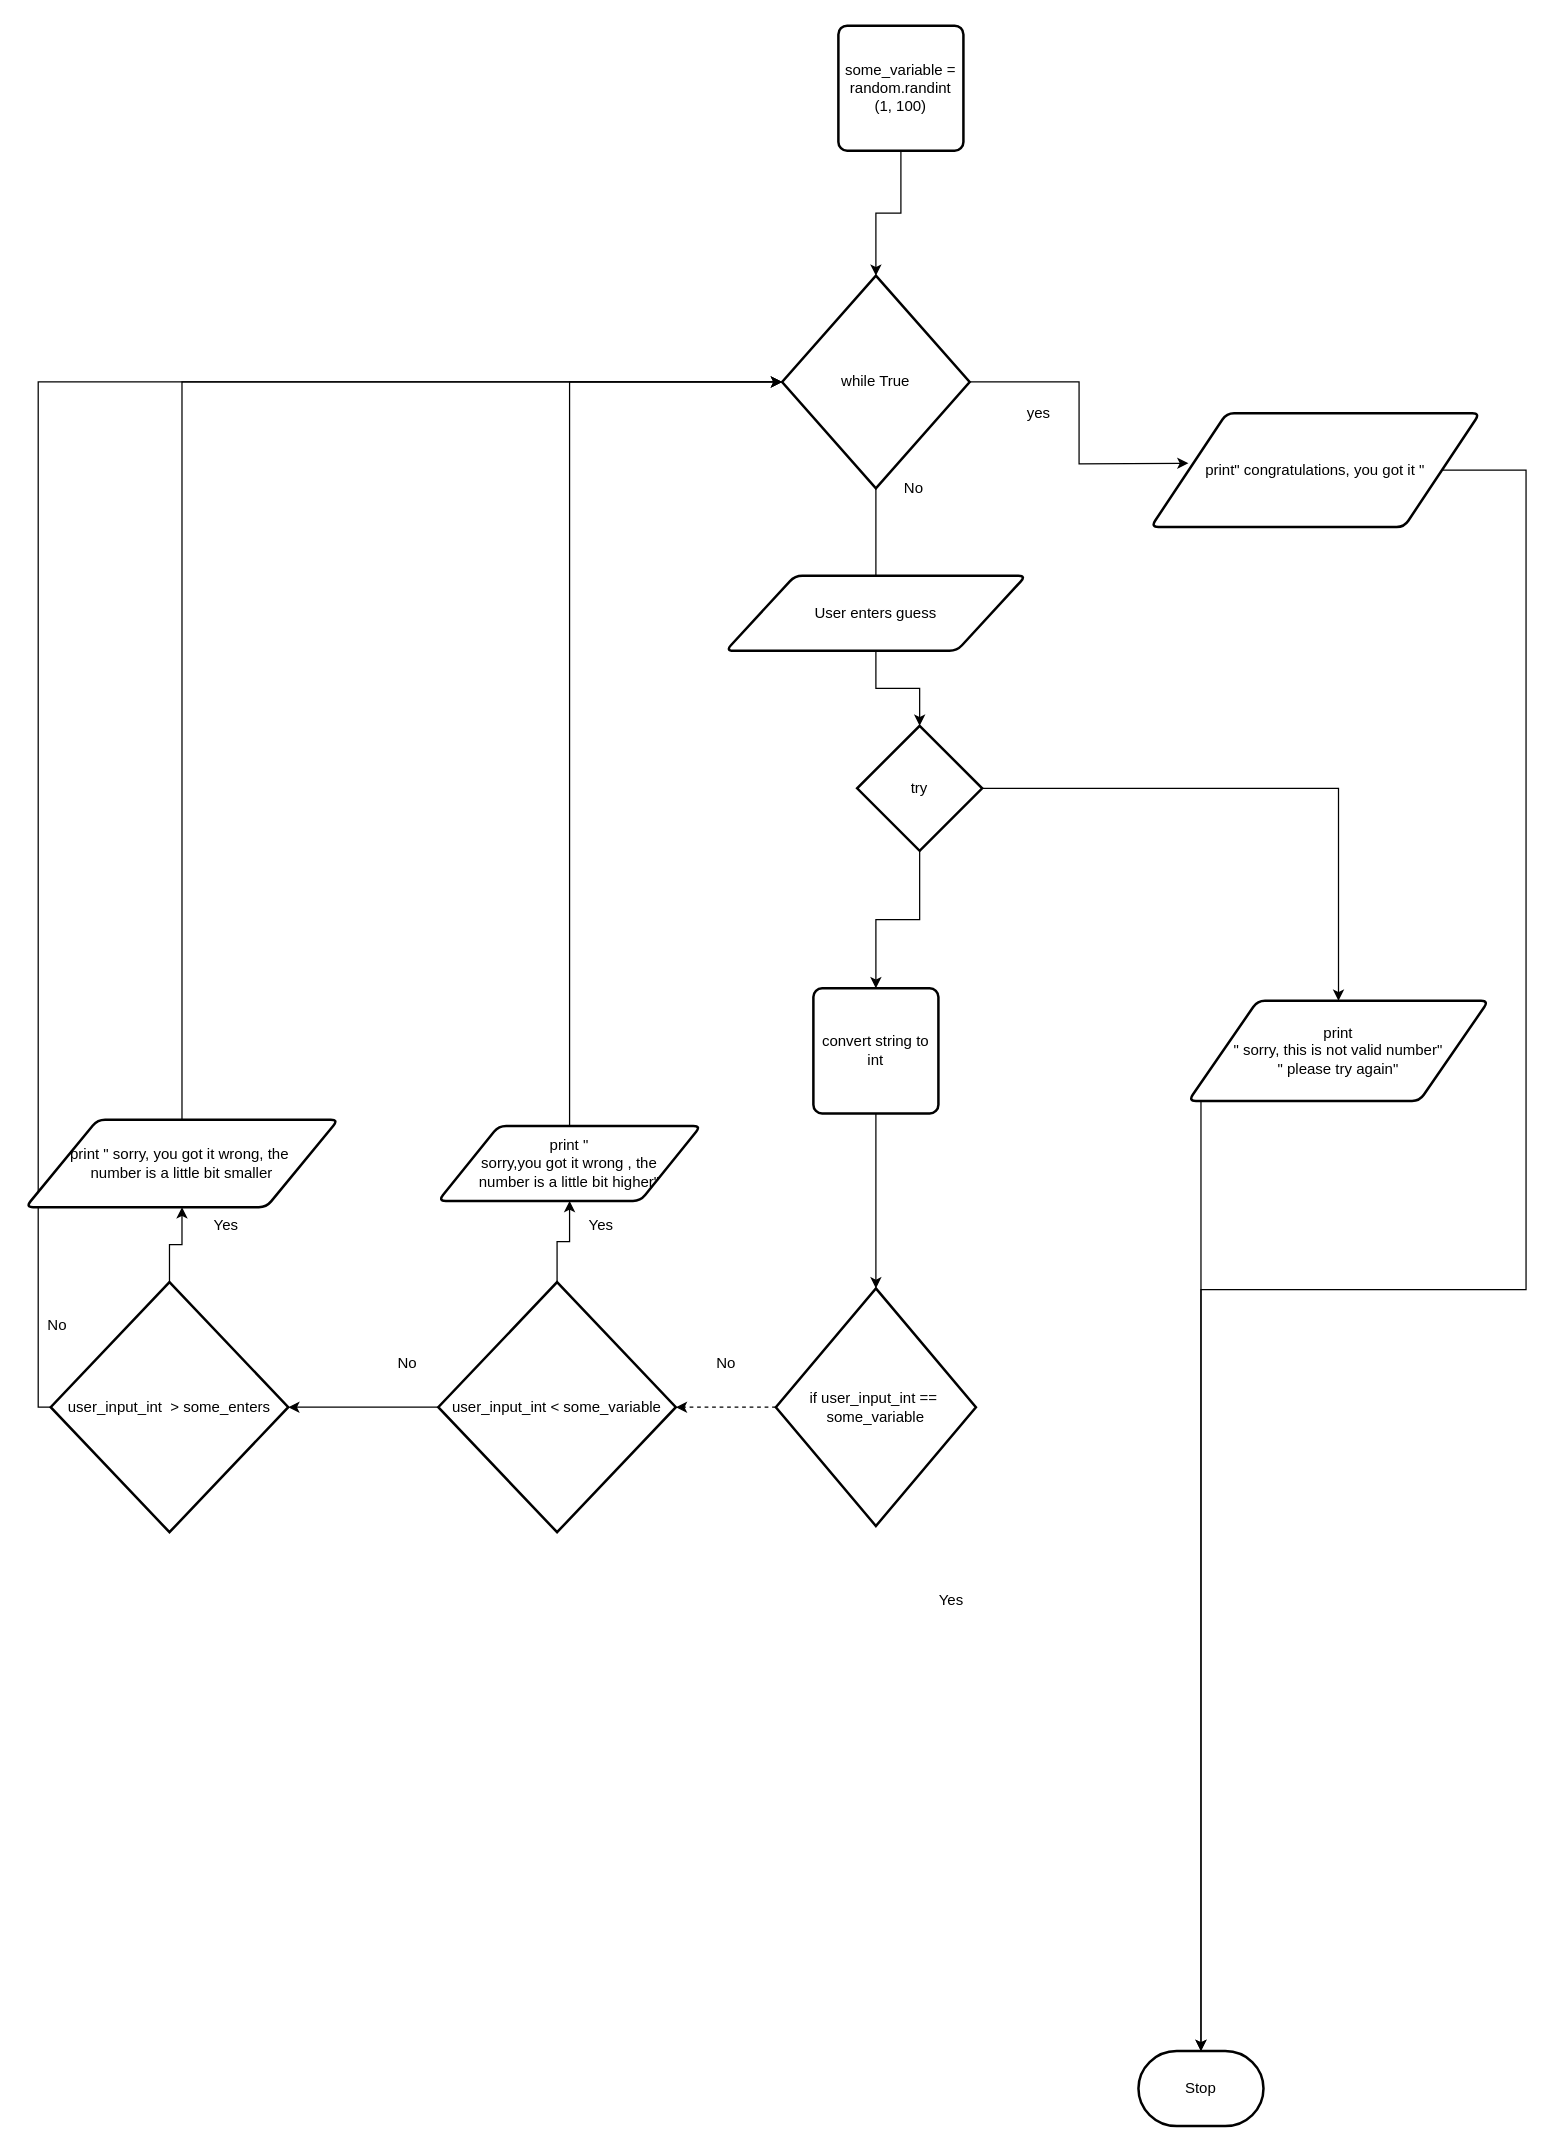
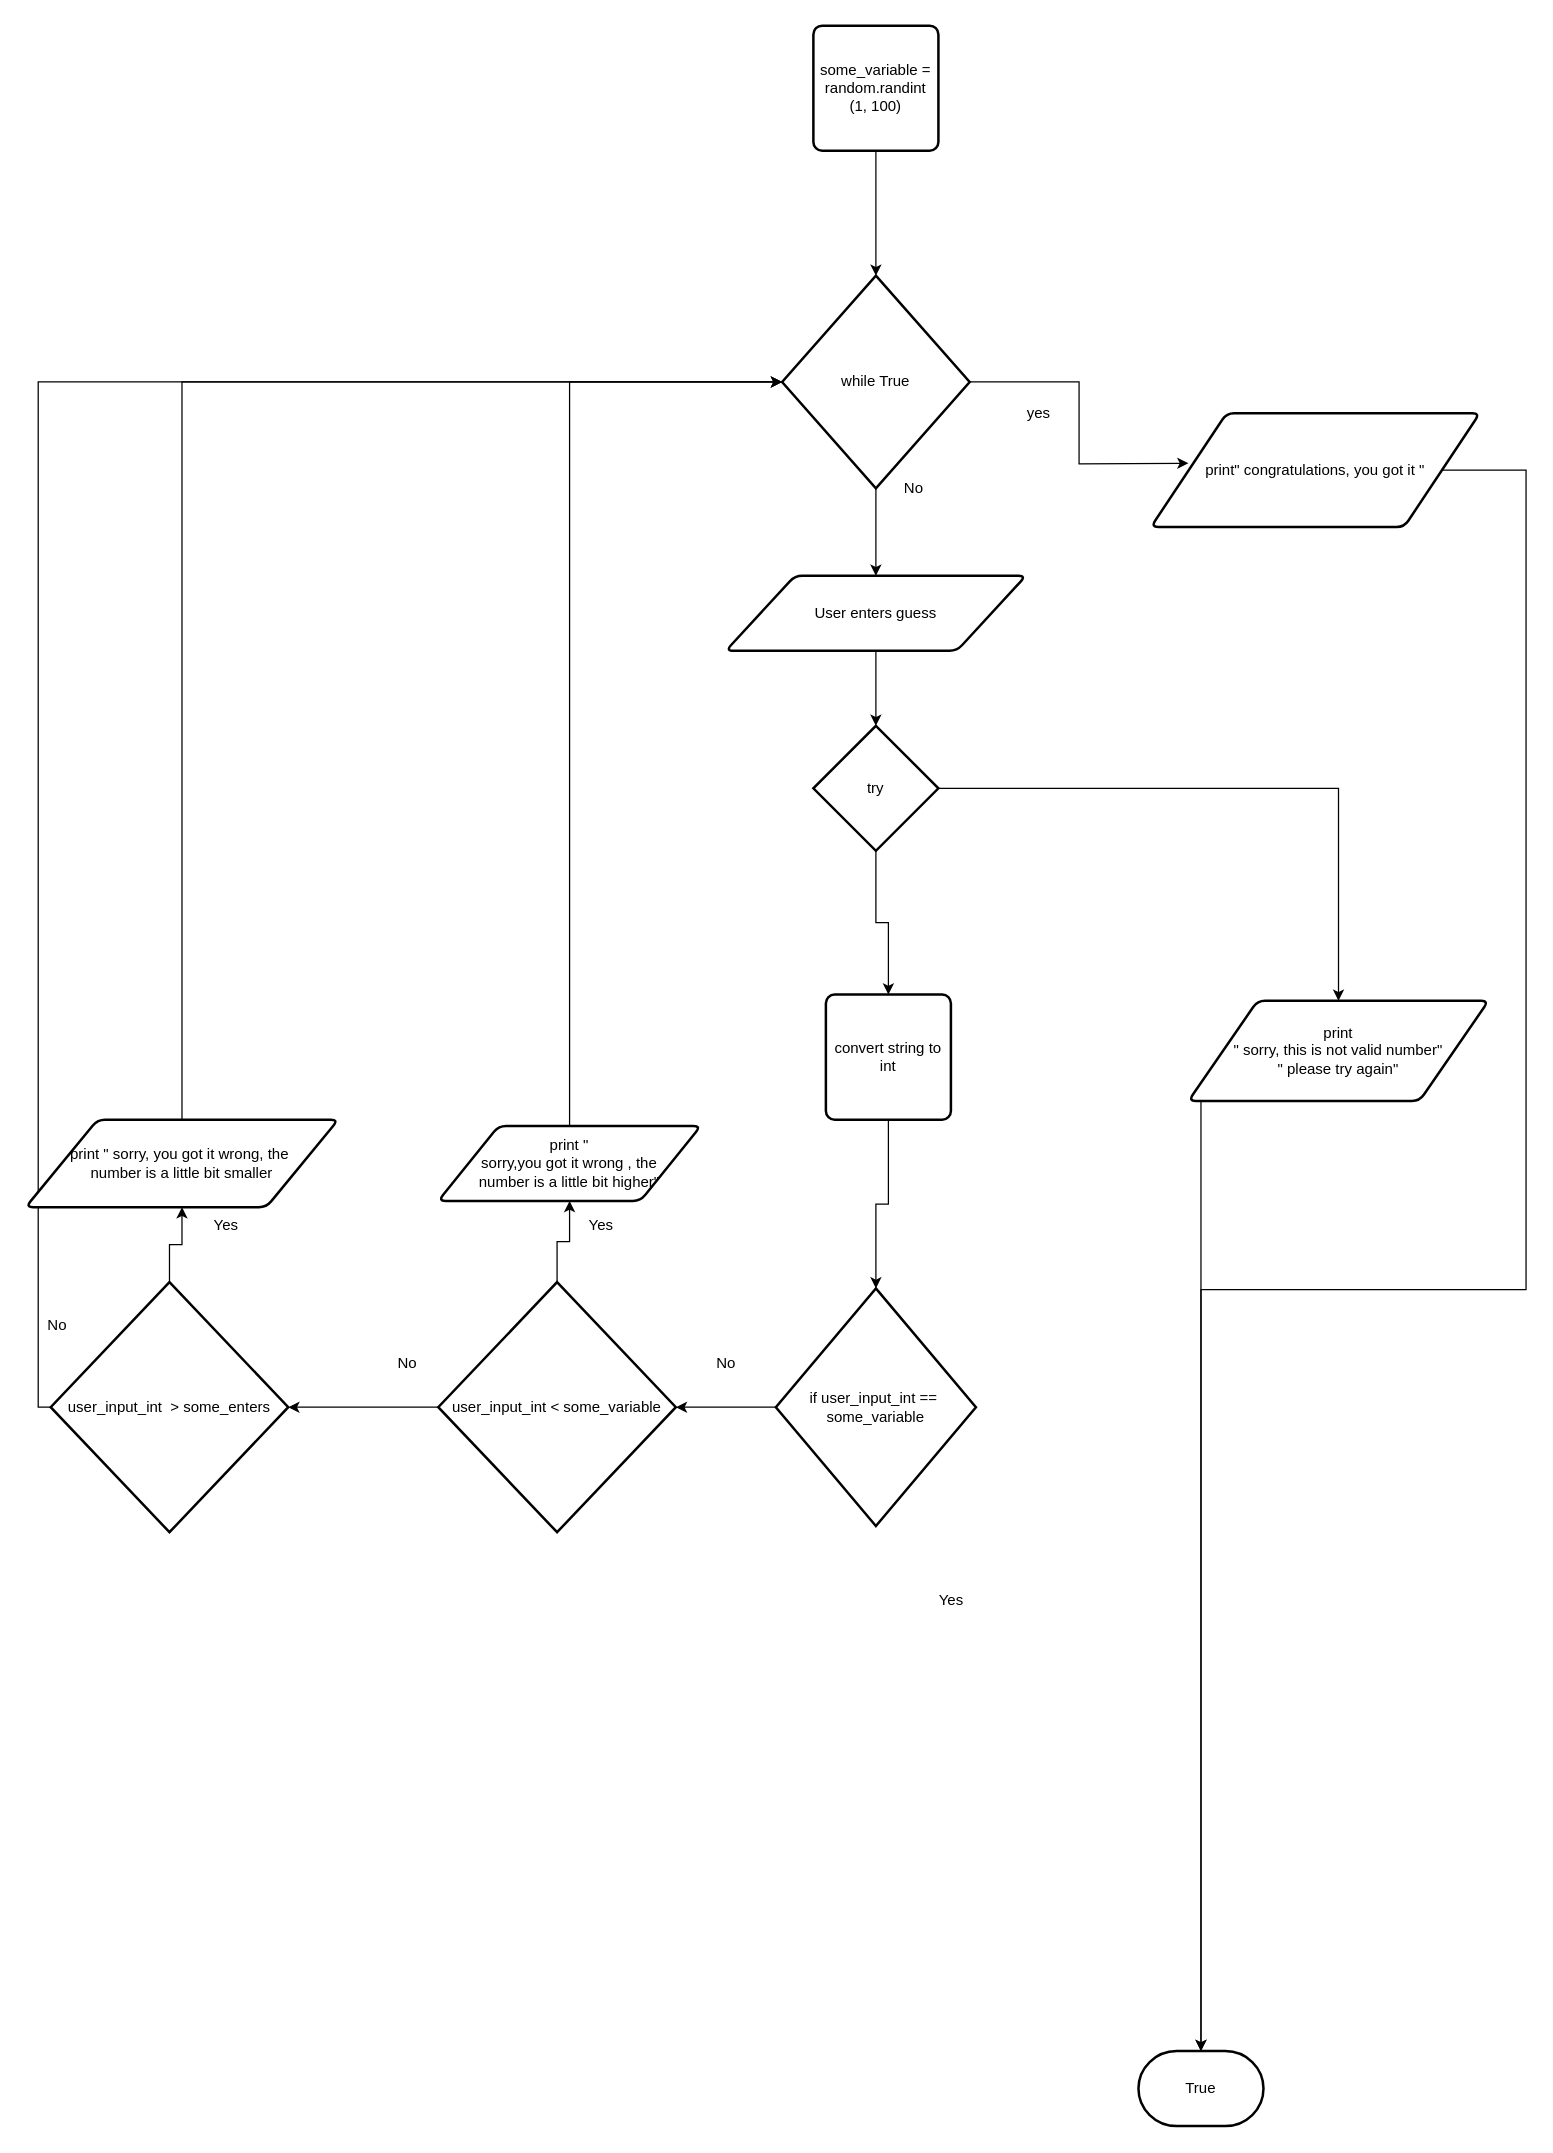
node "some_variable = random.randint (1, 100)": moved (901, 88) -> (876, 88)
edge "while True" -- "User enters guess": arrowhead none -> classic
node "try": moved (919, 788) -> (876, 788)
node "convert string to int": moved (876, 1051) -> (888, 1057)
edge "if user_input_int == some_variable" -> "user_input_int < some_variable": style dashed -> solid
node "Stop": label "Stop" -> "True"
